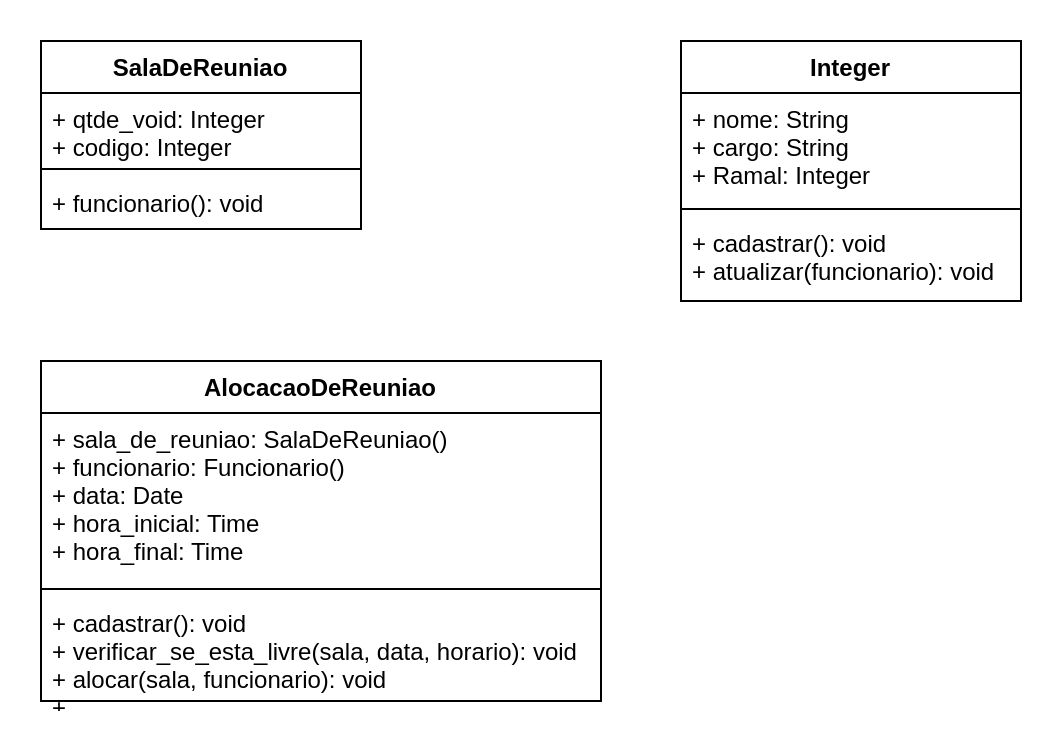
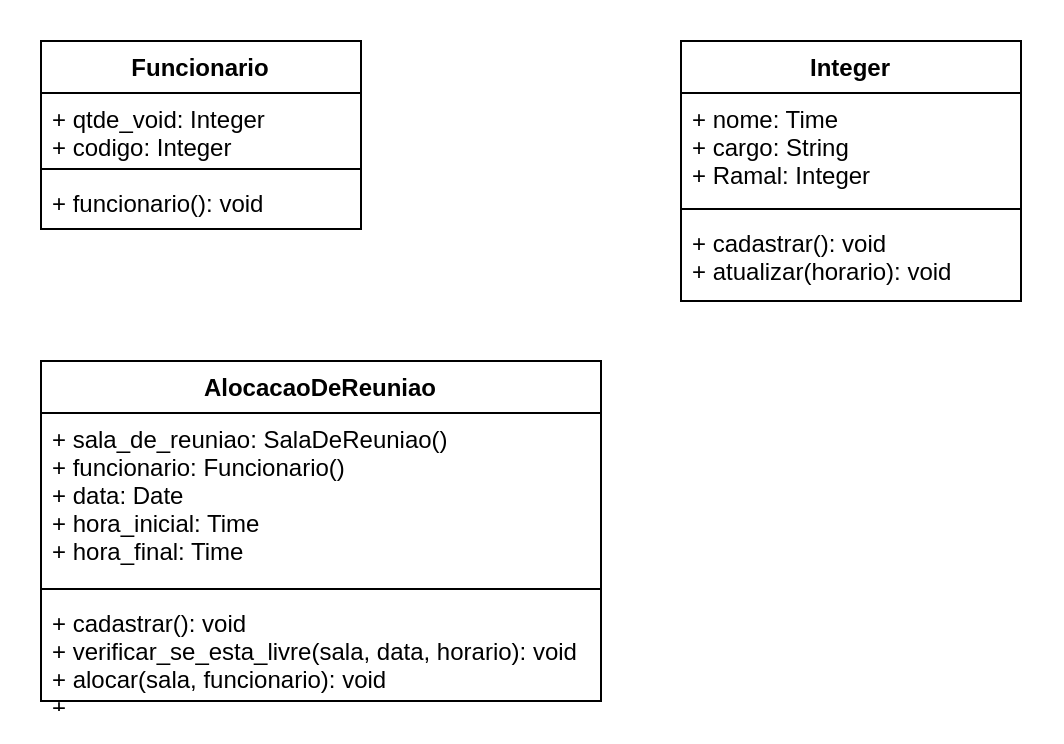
node "SalaDeReuniao": label "SalaDeReuniao" -> "Funcionario"
node "+ nome: String + cargo: String + Ramal: Integer": label "+ nome: String + cargo: String + Ramal: Integer" -> "+ nome: Time + cargo: String + Ramal: Integer"
node "+ cadastrar(): void + atualizar(funcionario): void": label "+ cadastrar(): void + atualizar(funcionario): void" -> "+ cadastrar(): void + atualizar(horario): void"
